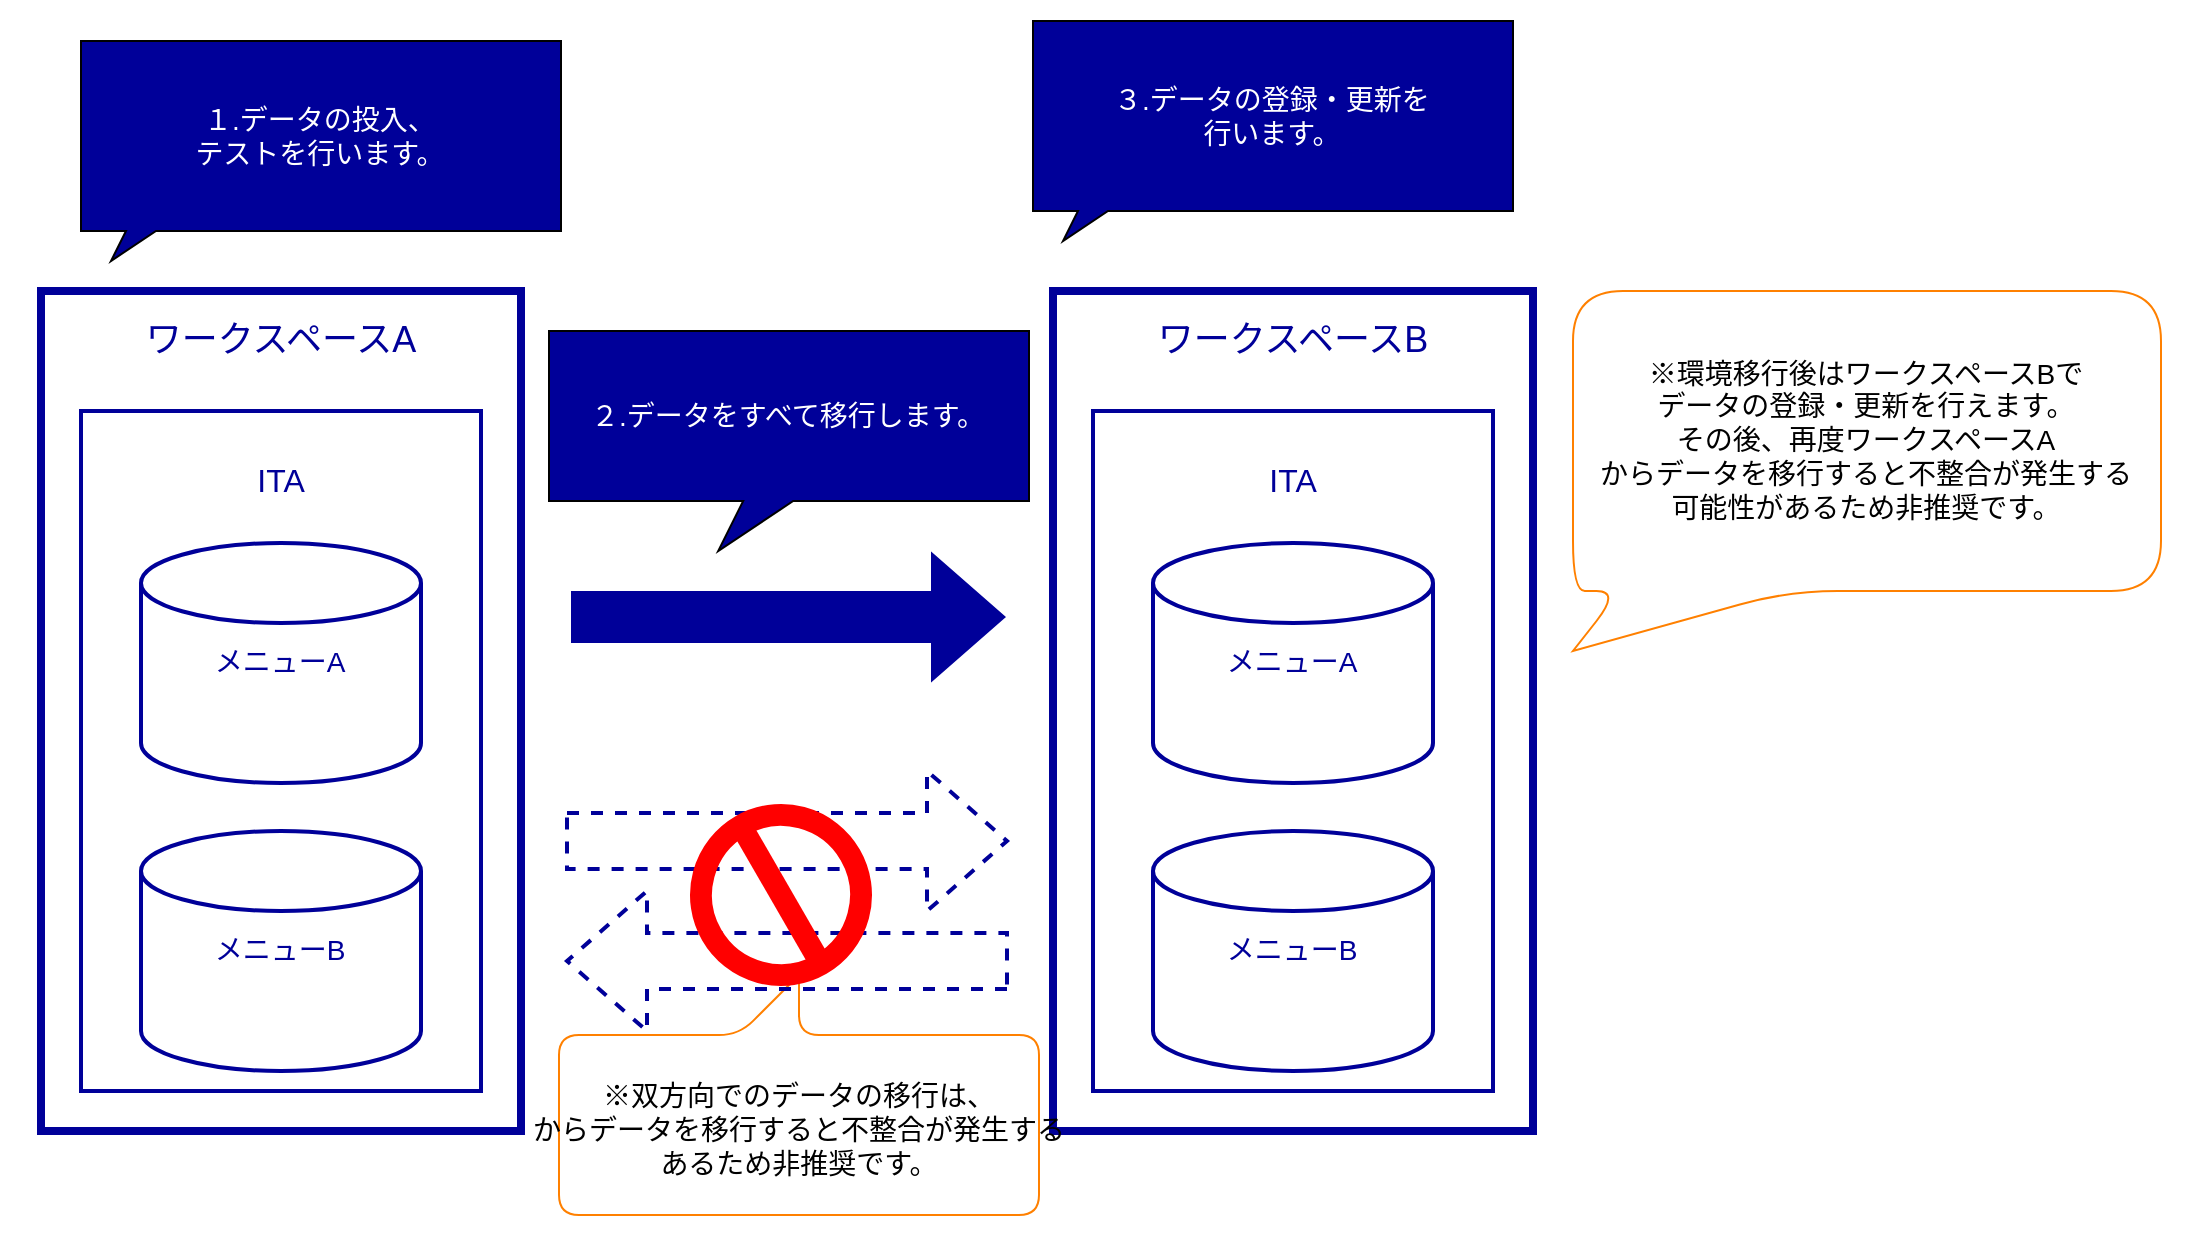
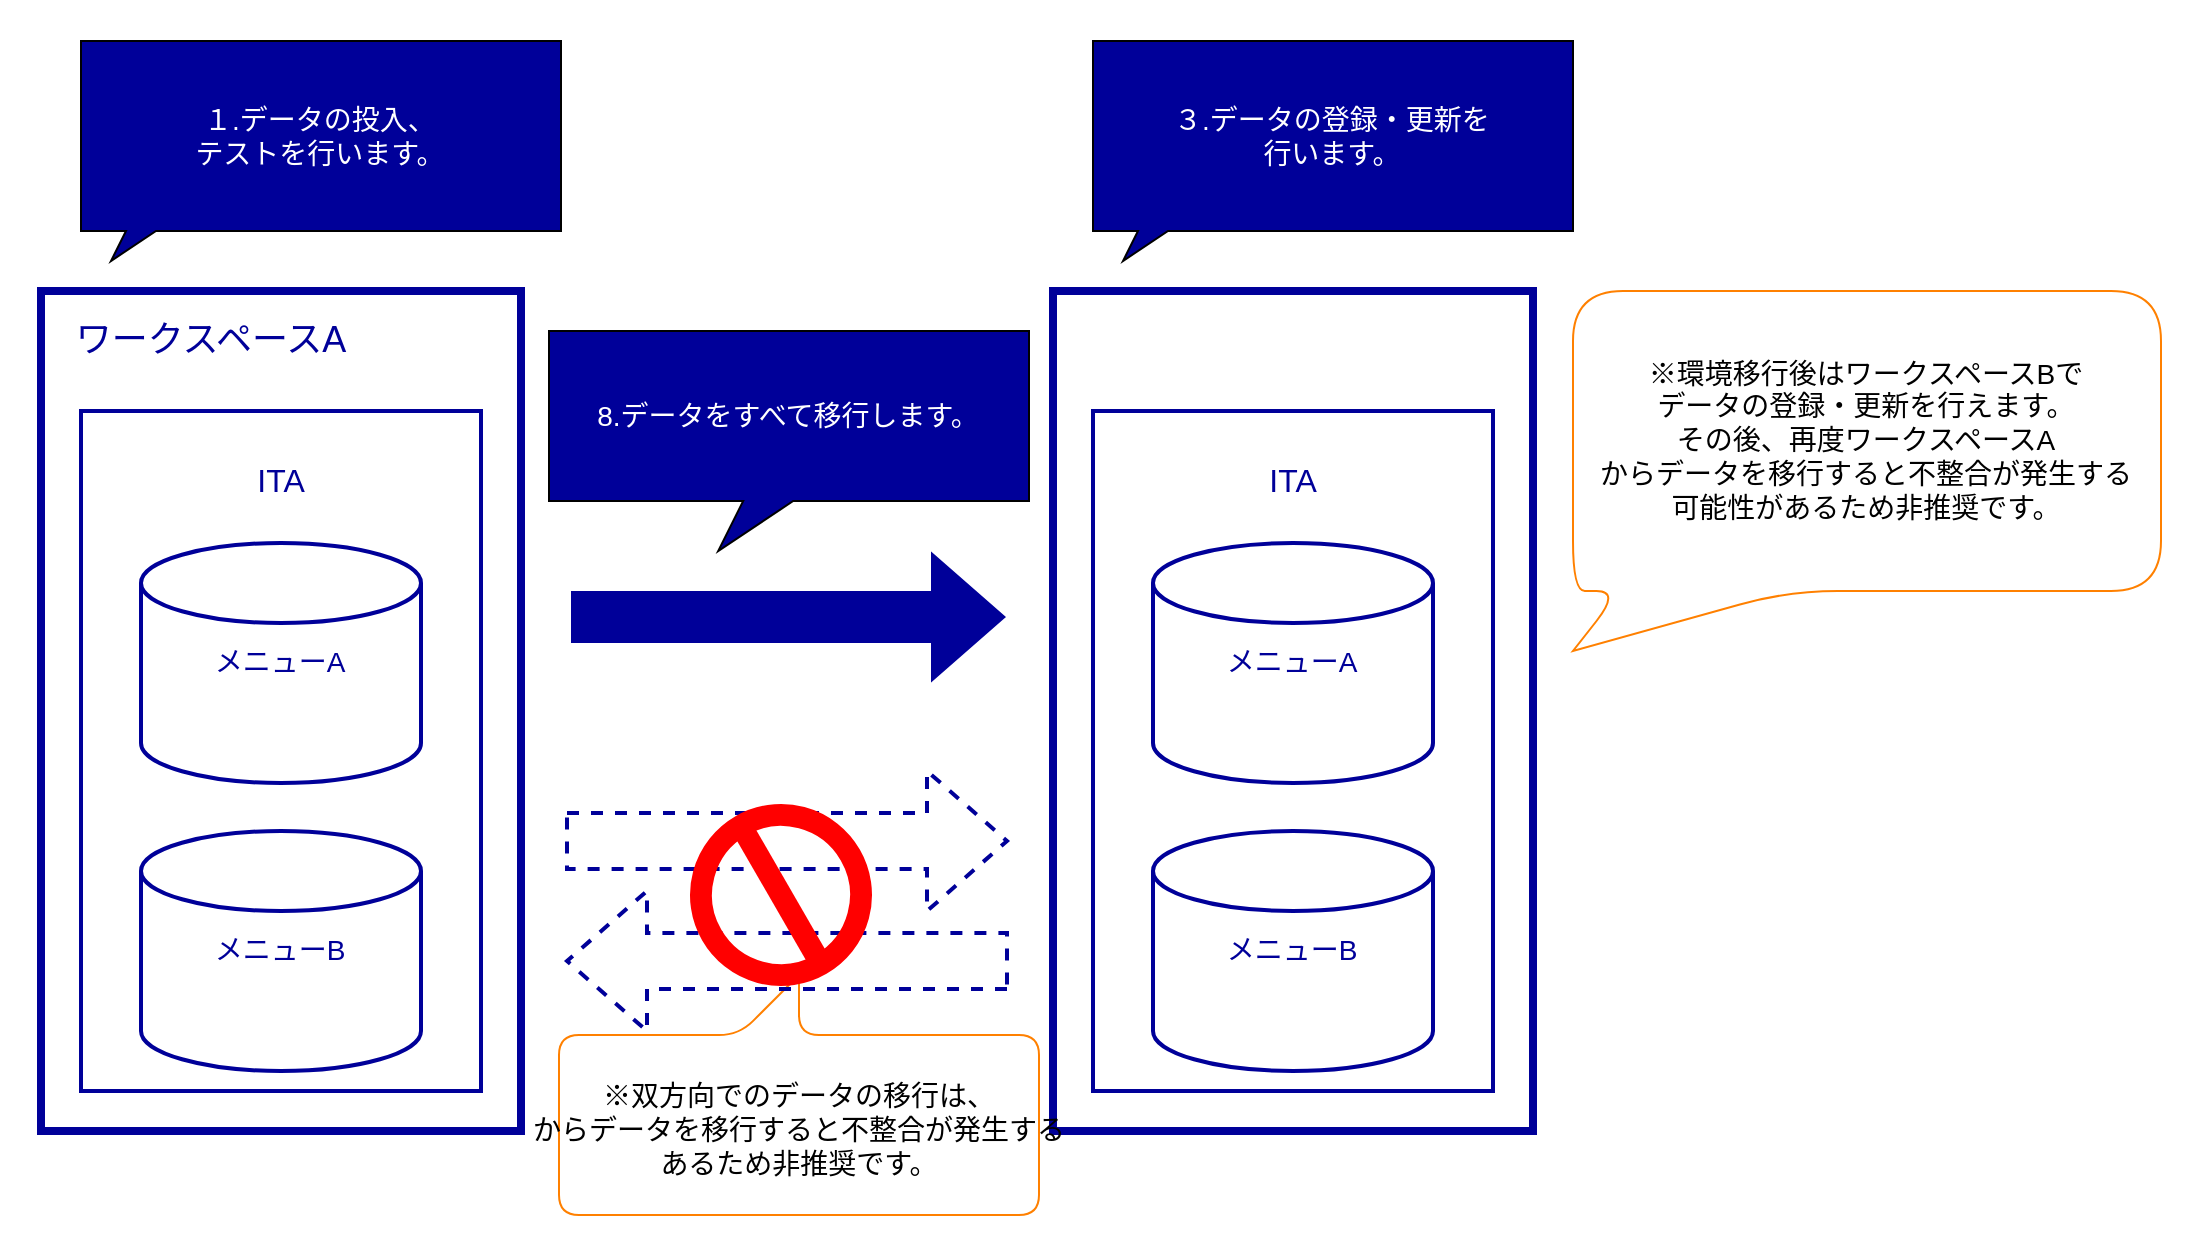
node "３.データの登録・更新を 行います。": moved (1273, 131) -> (1333, 151)
node "ワークスペースA": moved (281, 341) -> (211, 341)
node "ワークスペースB": removed
node "２.データをすべて移行します。": label "２.データをすべて移行します。" -> "8.データをすべて移行します。"
